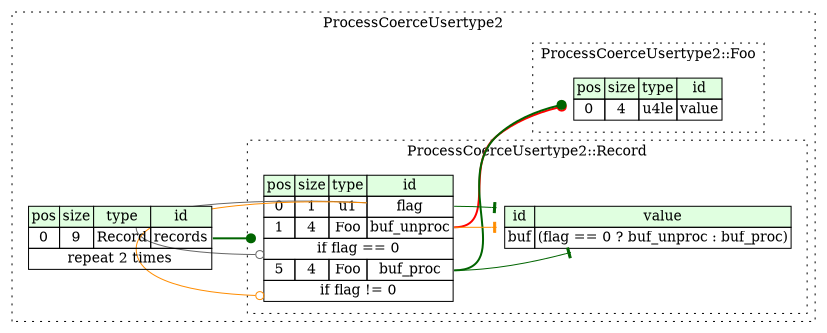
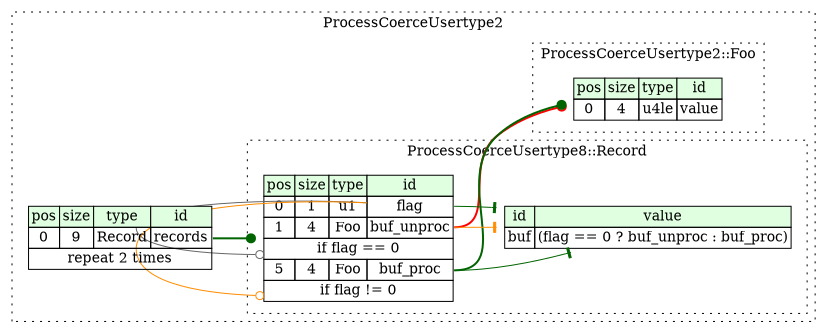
cluster "ProcessCoerceUsertype2::Record": label "ProcessCoerceUsertype2::Record" -> "ProcessCoerceUsertype8::Record"
